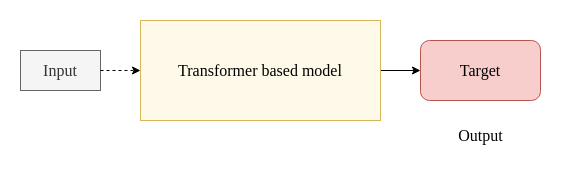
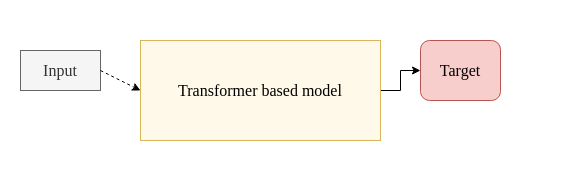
node "Transformer based model": moved (261, 71) -> (261, 91)
node "Target": size 120x60 -> 80x60
node "Output": removed
